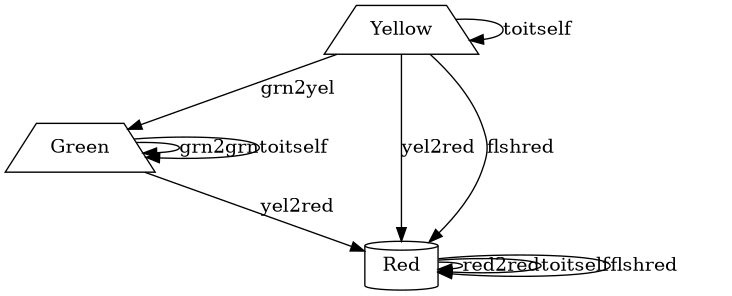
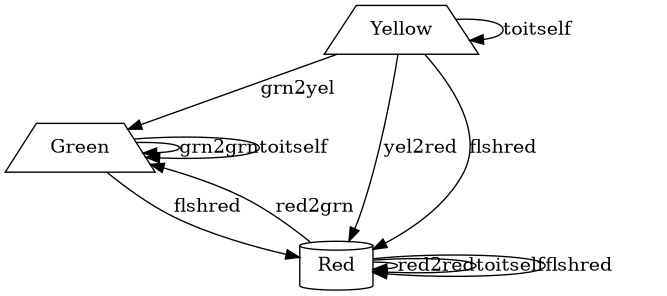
edge "Red" -> "Green": added, label "red2grn"
edge "Green" -> "Red": label "yel2red" -> "flshred"
